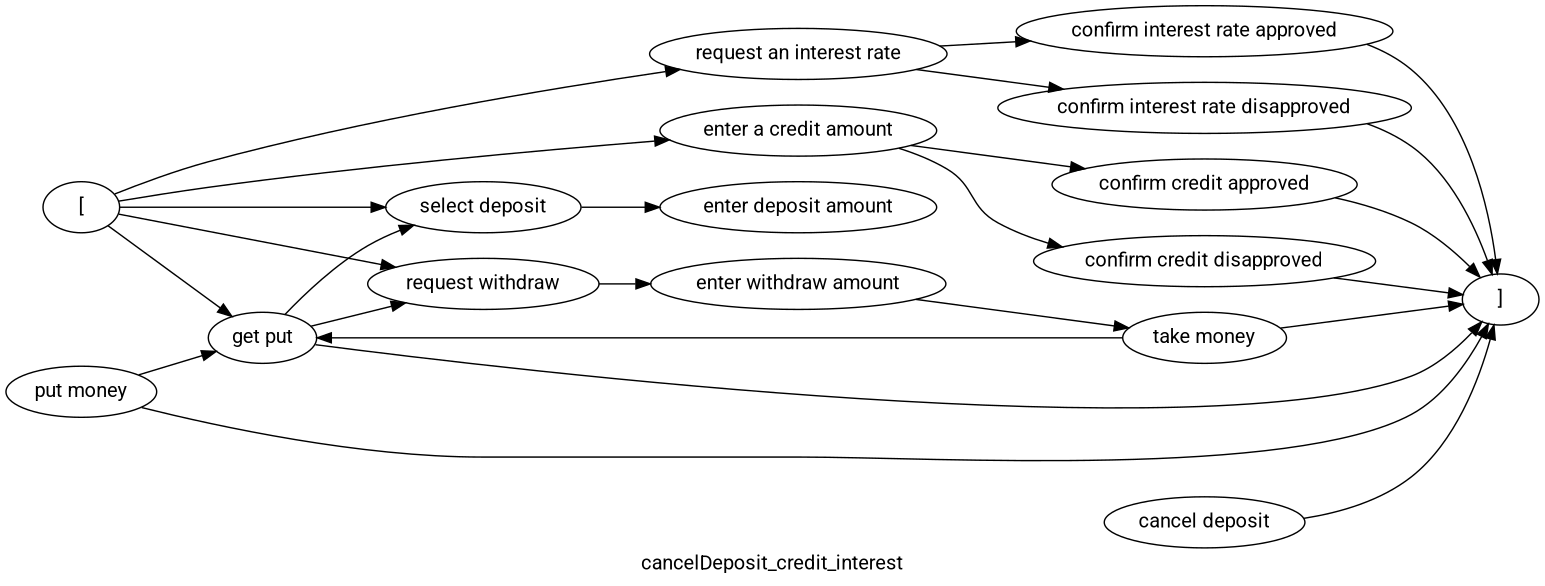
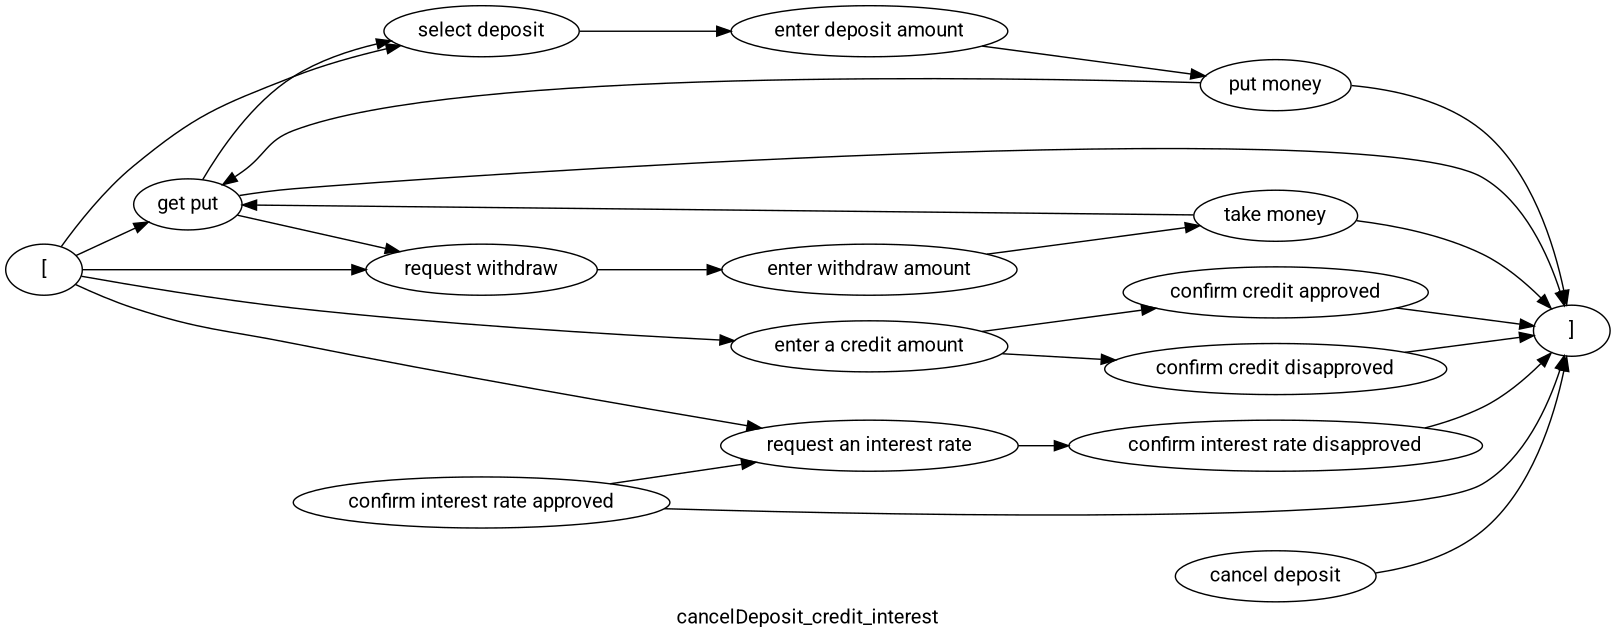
edge "request an interest rate" -> "confirm interest rate approved": reversed
edge "enter deposit amount" -> "put money": added
